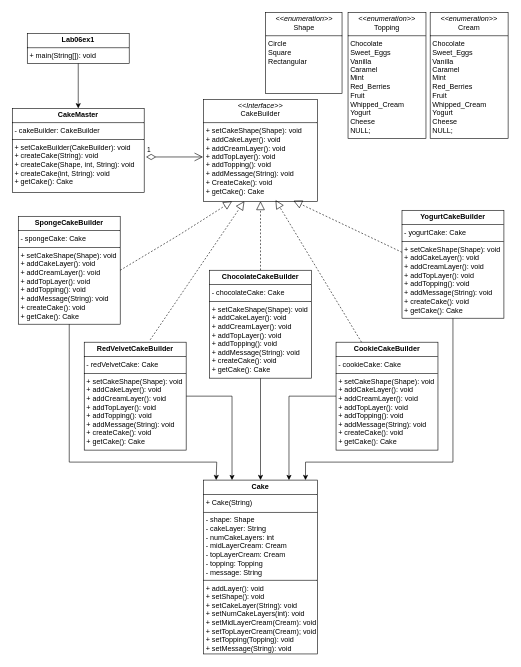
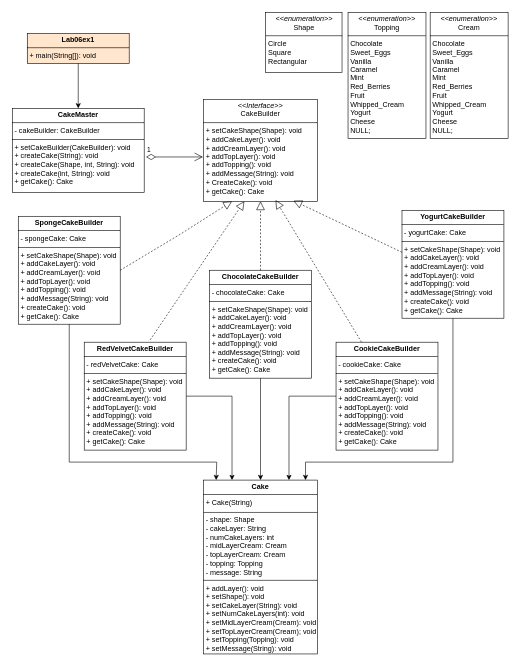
node "Lab06ex1 + main(String[]): void": fillcolor #ffffff -> #ffe6cc
node "<<enumeration>> Shape Circle Square Rectangular": size 77x81 -> 77x60
